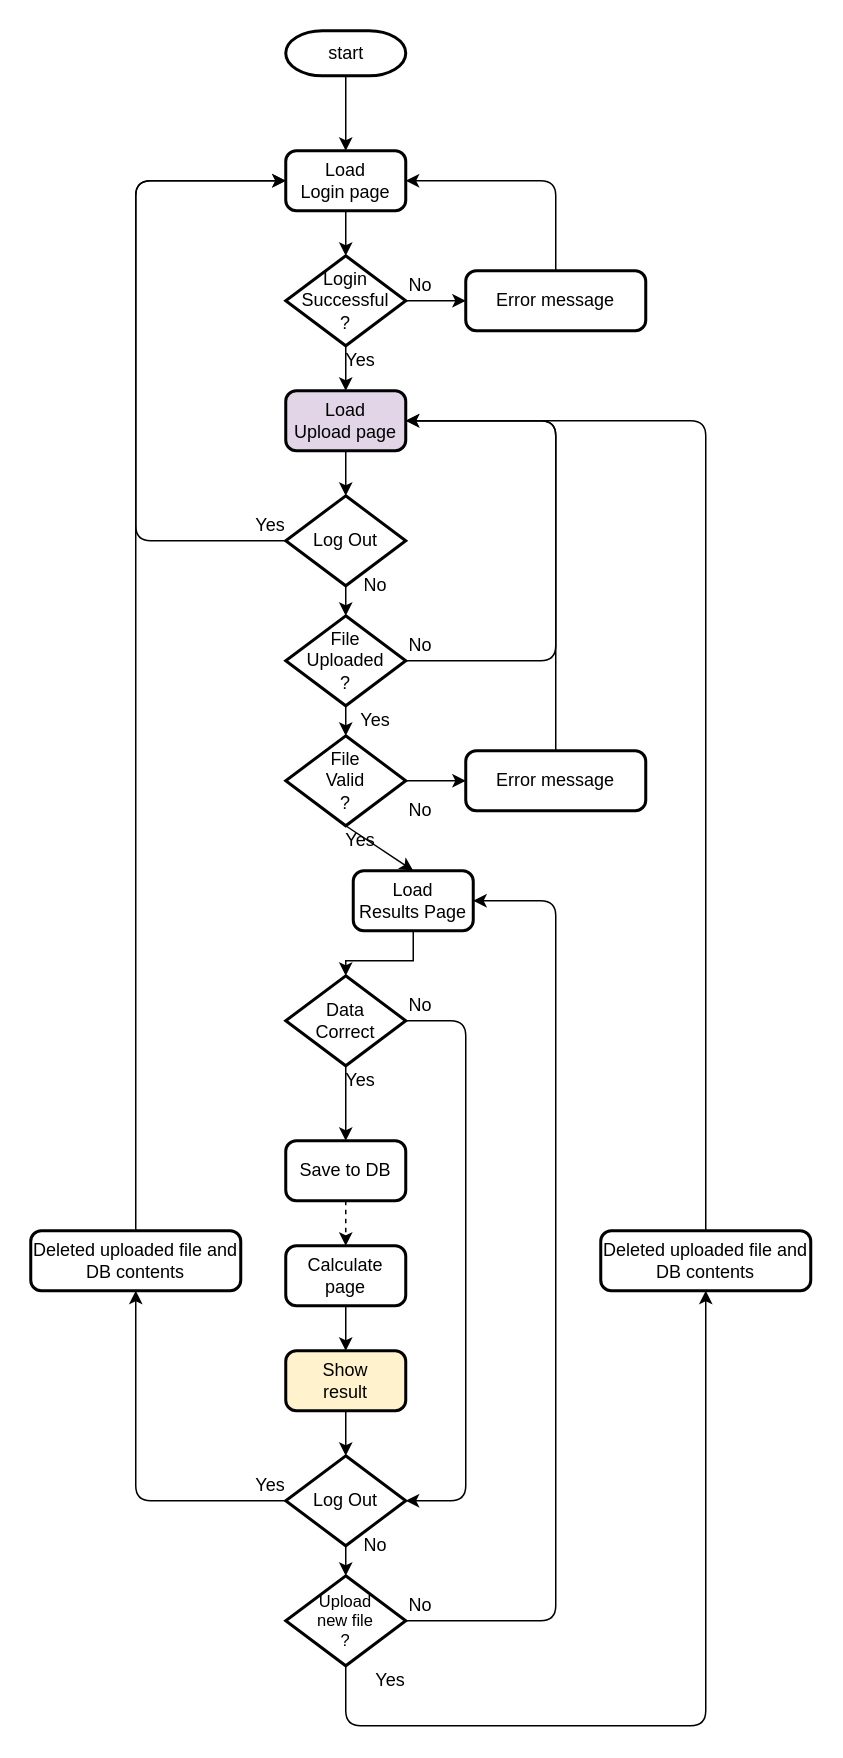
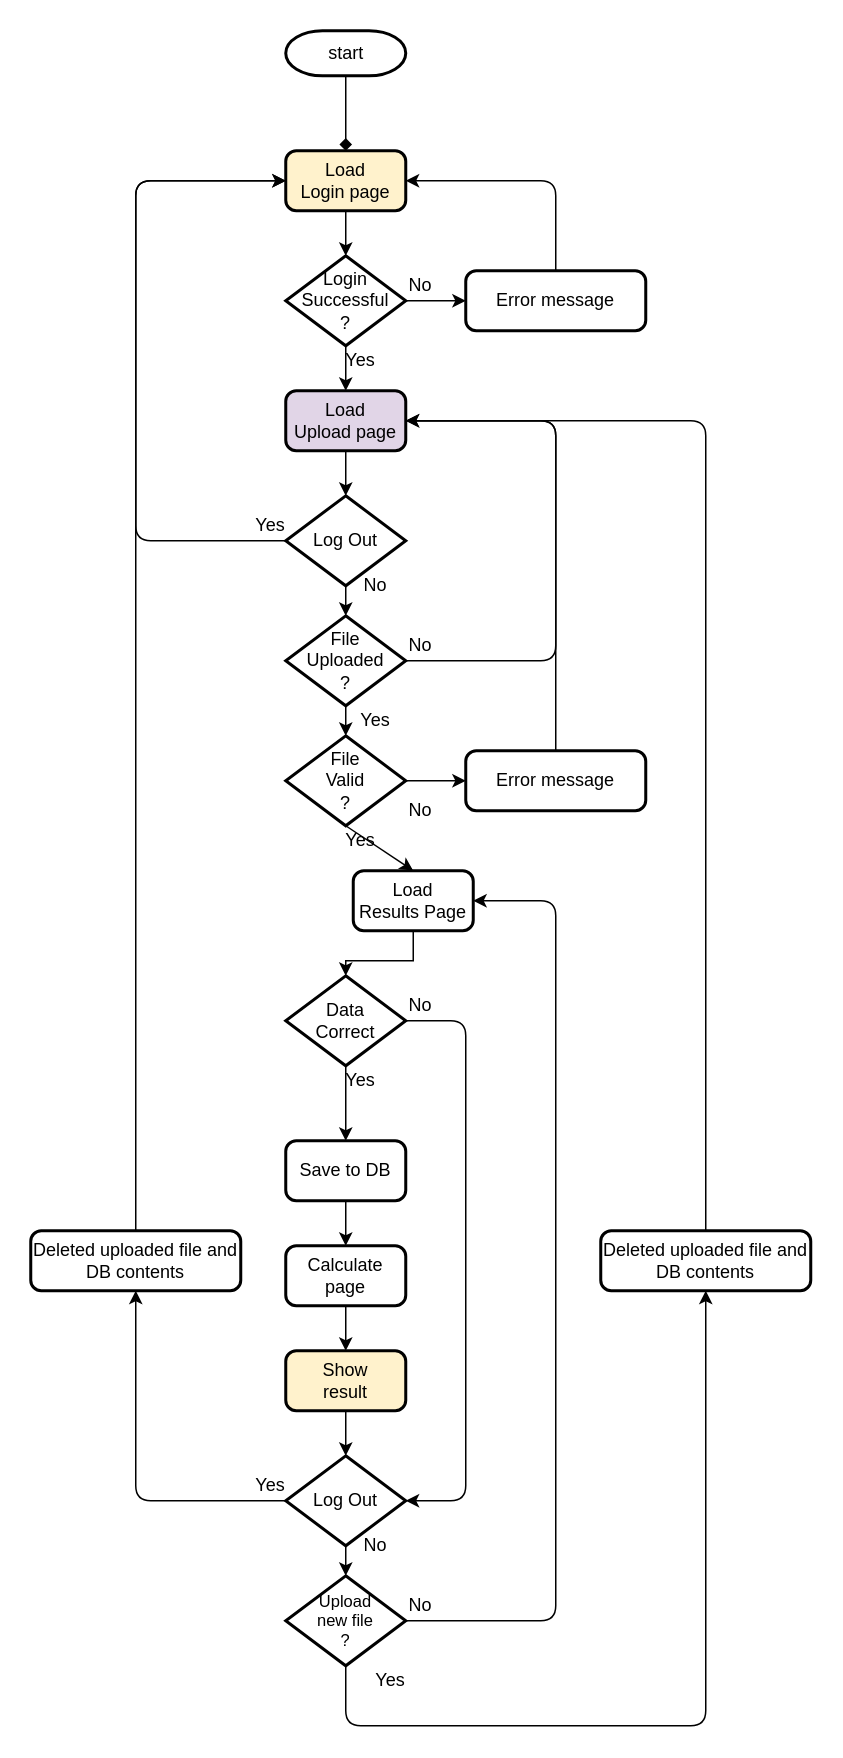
edge "start" -> "Load Login page": arrowhead classic -> diamond
node "Load Login page": fillcolor #ffffff -> #fff2cc
edge "Save to DB" -> "Calculate page": style dashed -> solid
